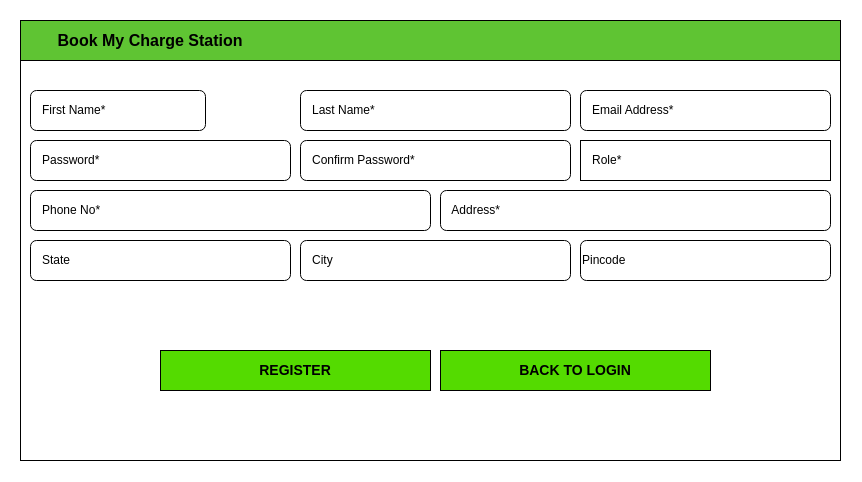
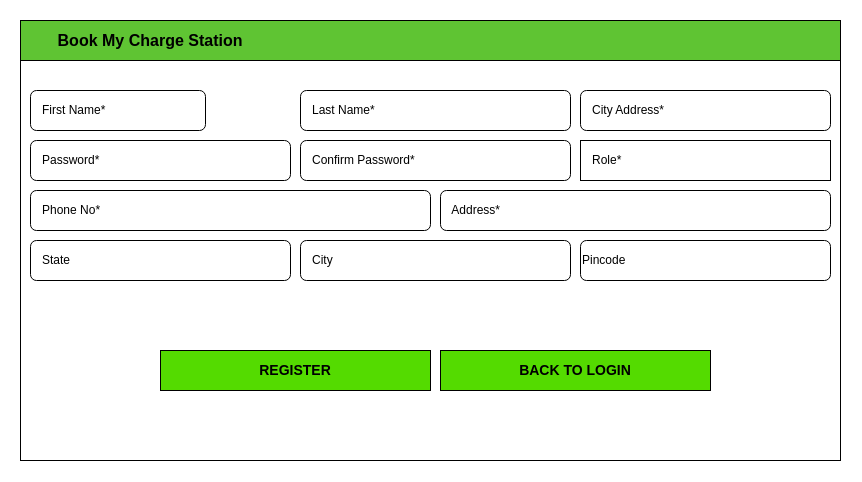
node "Email Address*": label "Email Address*" -> "City Address*"
